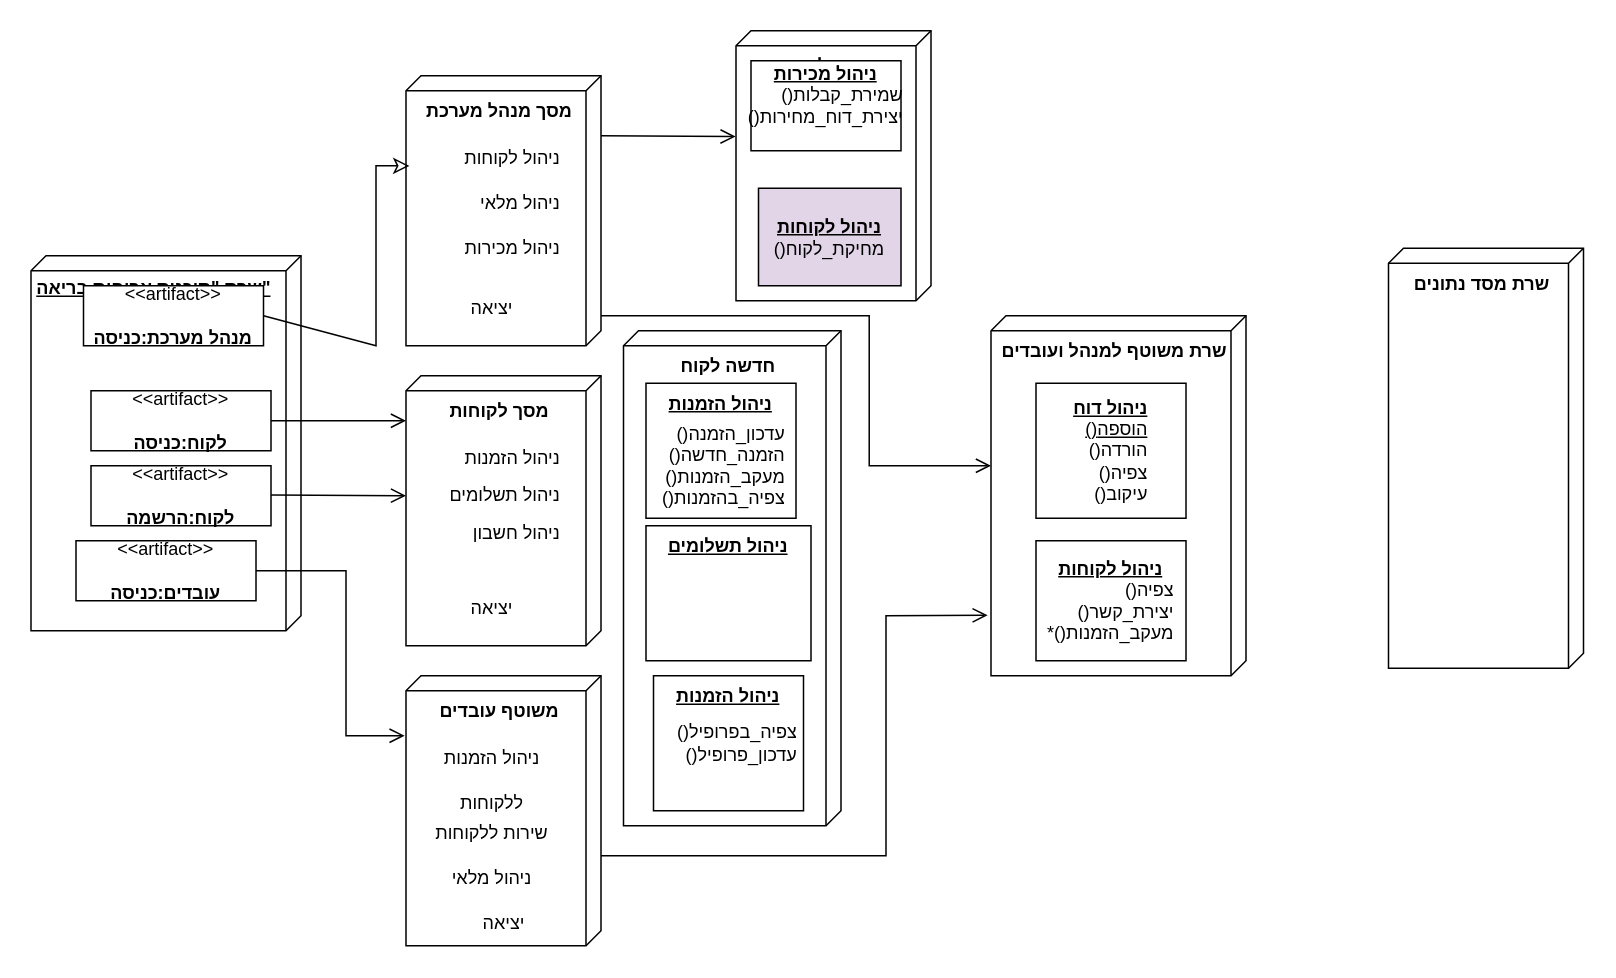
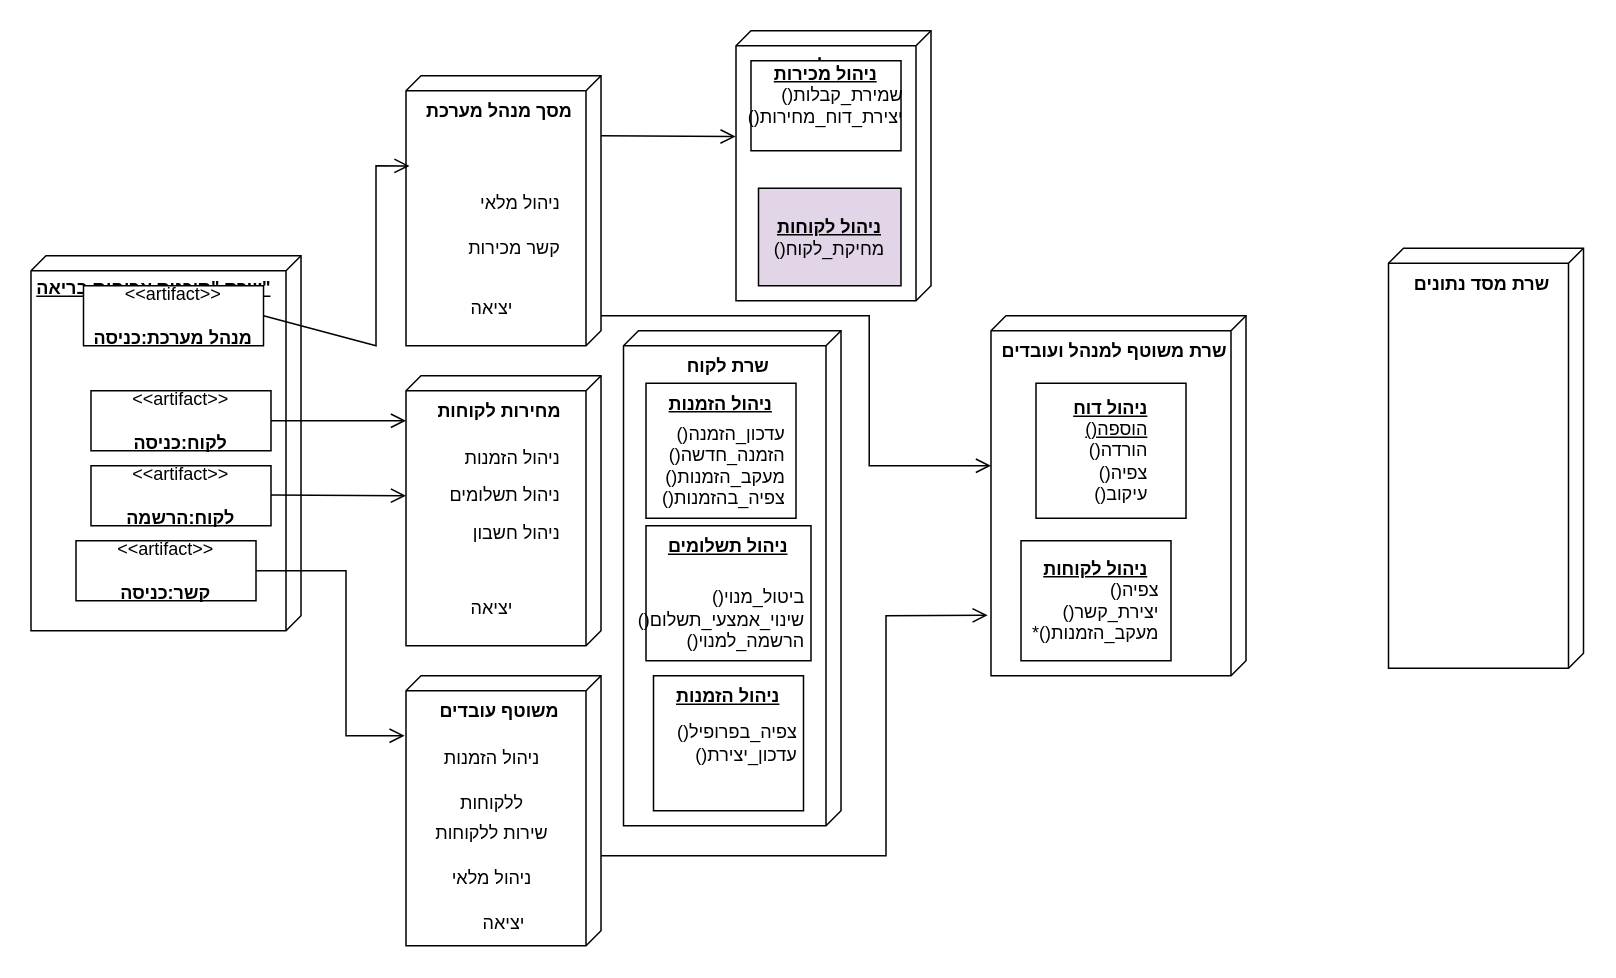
node "ניהול לקוחות": removed
edge "<<artifact>> מנהל מערכת:כניסה" -> "מסך מנהל מערכת": arrowhead classic -> open
node "ניהול מכירות": label "ניהול מכירות" -> "קשר מכירות"
node "חדשה לקוח": label "חדשה לקוח" -> "שרת לקוח"
node "מסך לקוחות": label "מסך לקוחות" -> "מחירות לקוחות"
node "<<artifact>> עובדים:כניסה": label "<<artifact>> עובדים:כניסה" -> "<<artifact>> קשר:כניסה"
node "ניהול לקוחות ()צפיה ()יצירת_קשר *()מעקב_הזמנות": moved (1111, 601) -> (1096, 601)
node "()ביטול_מנוי ()שינוי_אמצעי_תשלום ()הרשמה_למנוי": added
node "()צפיה_בפרופיל ()עדכון_פרופיל": label "()צפיה_בפרופיל ()עדכון_פרופיל" -> "()צפיה_בפרופיל ()עדכון_יצירת"
